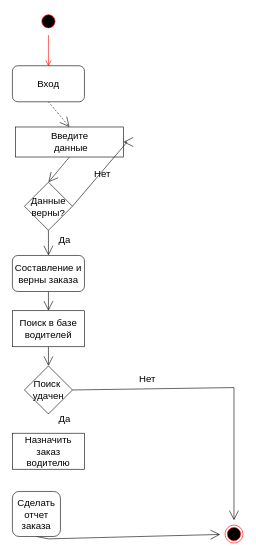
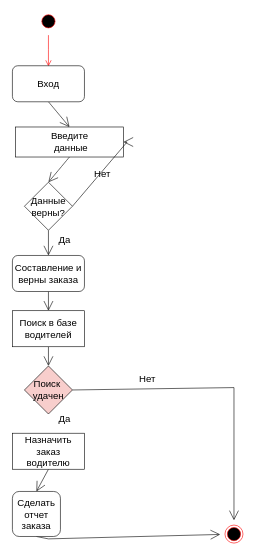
edge "Вход" -> "Введите данные": style dashed -> solid
node "Поиск удачен": fillcolor #ffffff -> #f8cecc
edge "Назначить заказ водителю" -> "Сделать отчет заказа": added
